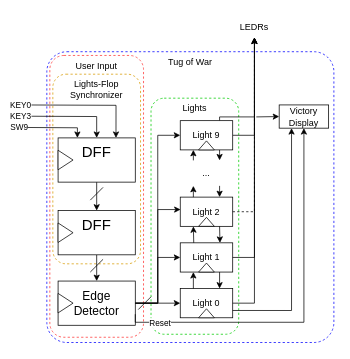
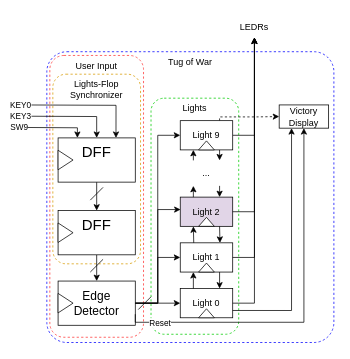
edge "Light 9" -> "Victory Display": style solid -> dashed
node "Light 2": fillcolor #ffffff -> #e1d5e7
edge "Light 2" -> "LEDRs": style dashed -> solid
